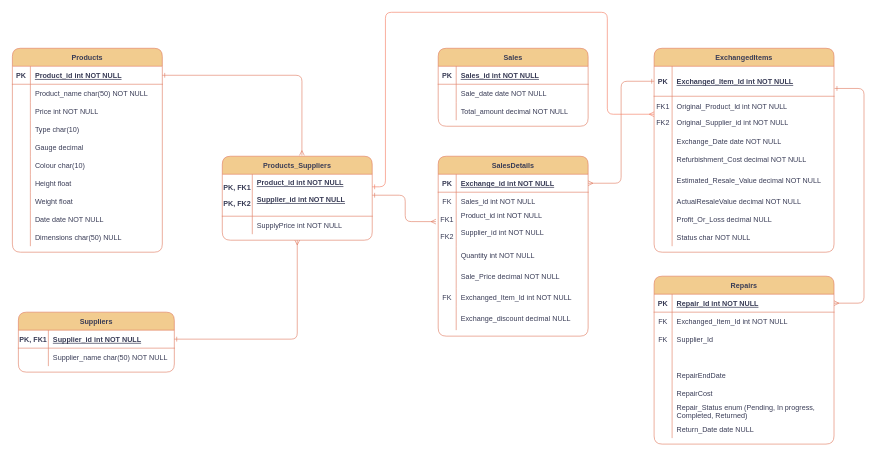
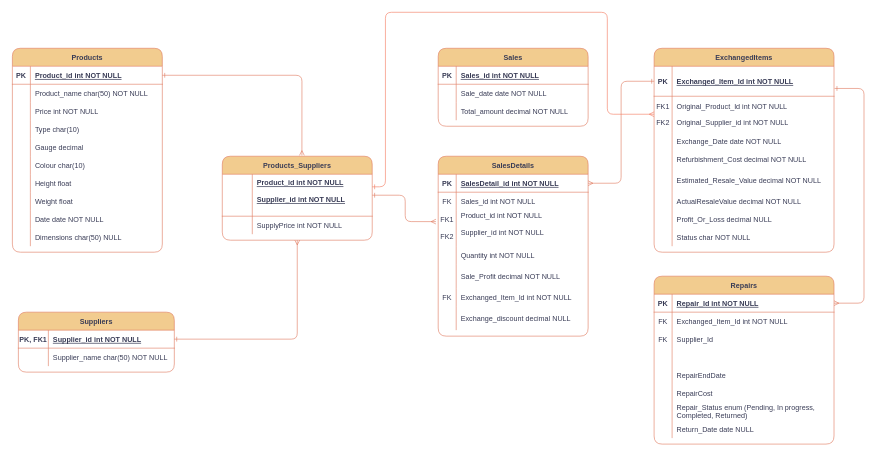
node "Exchange_id int NOT NULL": label "Exchange_id int NOT NULL" -> "SalesDetail_id int NOT NULL"
node "PK, FK1 PK, FK2": removed
node "Sale_Price decimal NOT NULL": label "Sale_Price decimal NOT NULL" -> "Sale_Profit decimal NOT NULL"
